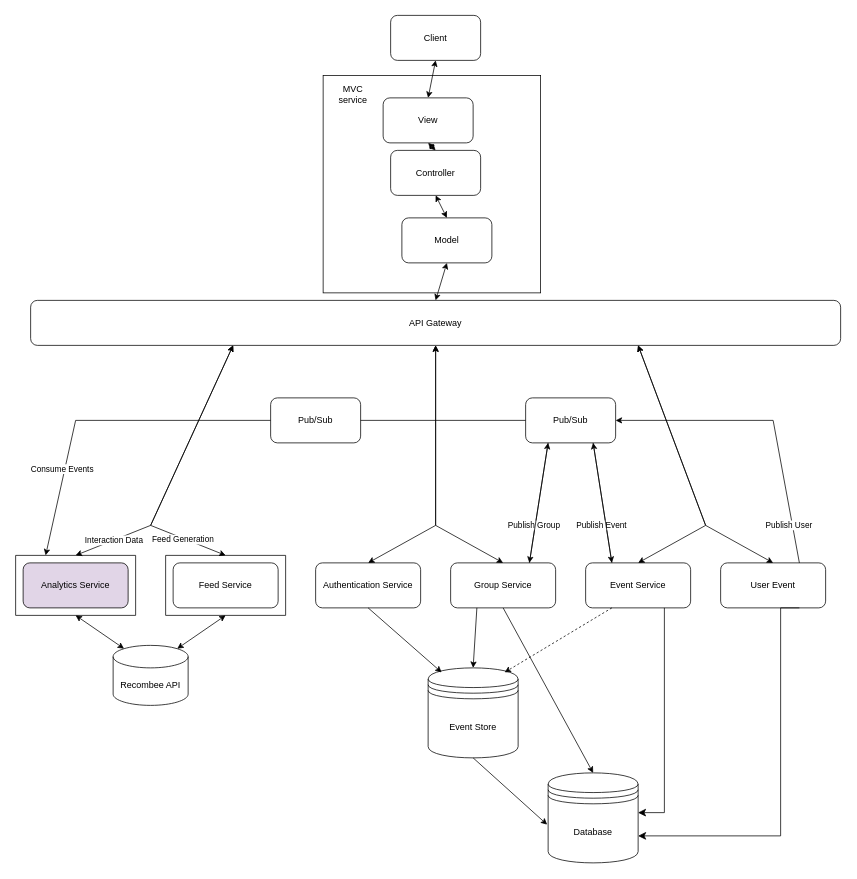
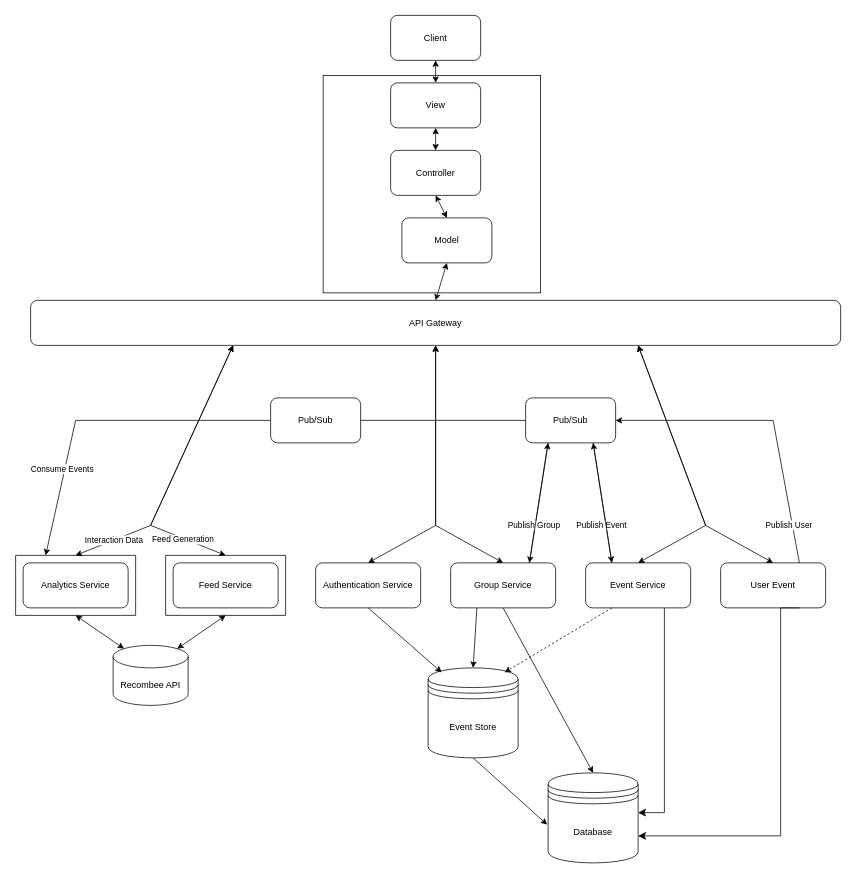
node "MVC service": removed
node "View": moved (428, 120) -> (435, 105)
node "Analytics Service": fillcolor #e1d5e7 -> #ffffff
